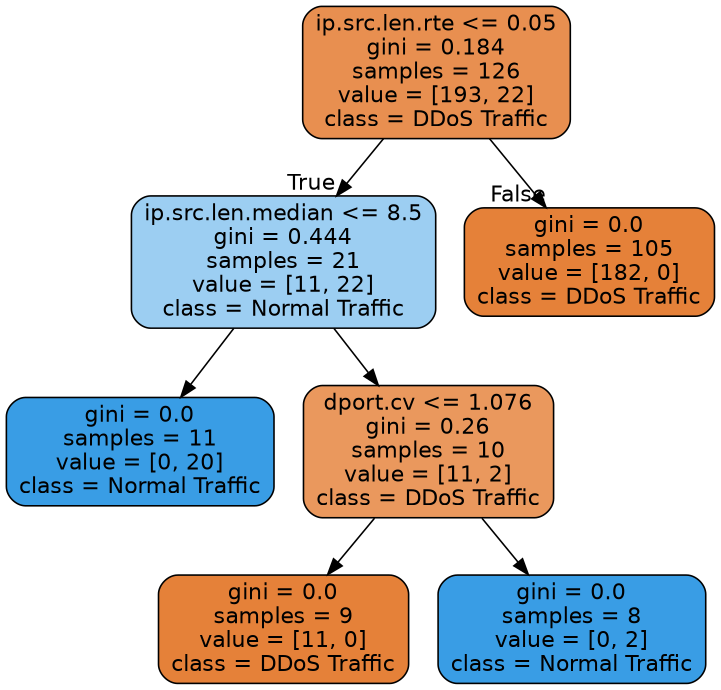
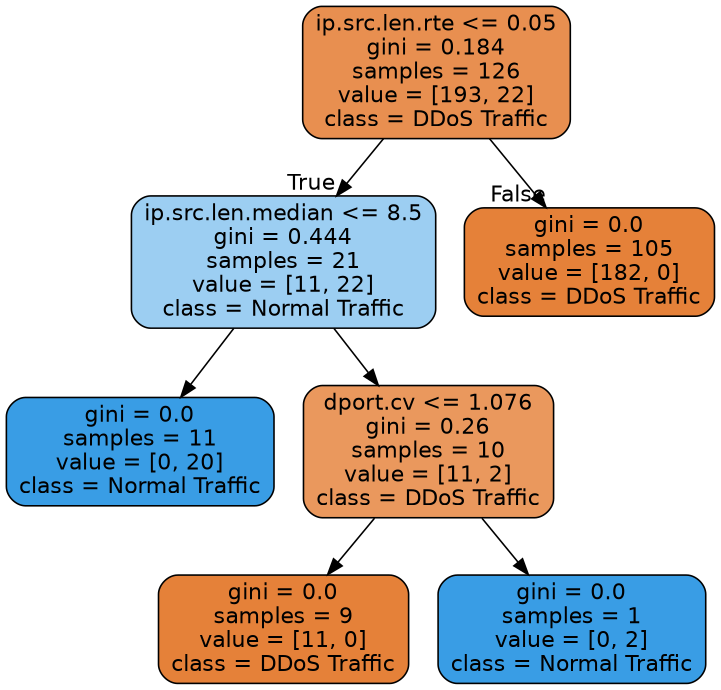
node "gini = 0.0 samples = 8 value = [0, 2] class = Normal Traffic": label "gini = 0.0 samples = 8 value = [0, 2] class = Normal Traffic" -> "gini = 0.0 samples = 1 value = [0, 2] class = Normal Traffic"
